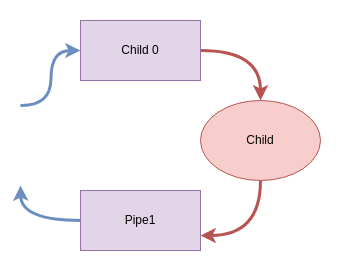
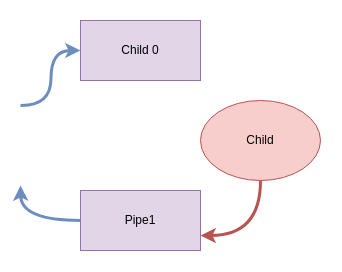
edge "Child 0" -> "Child": removed
